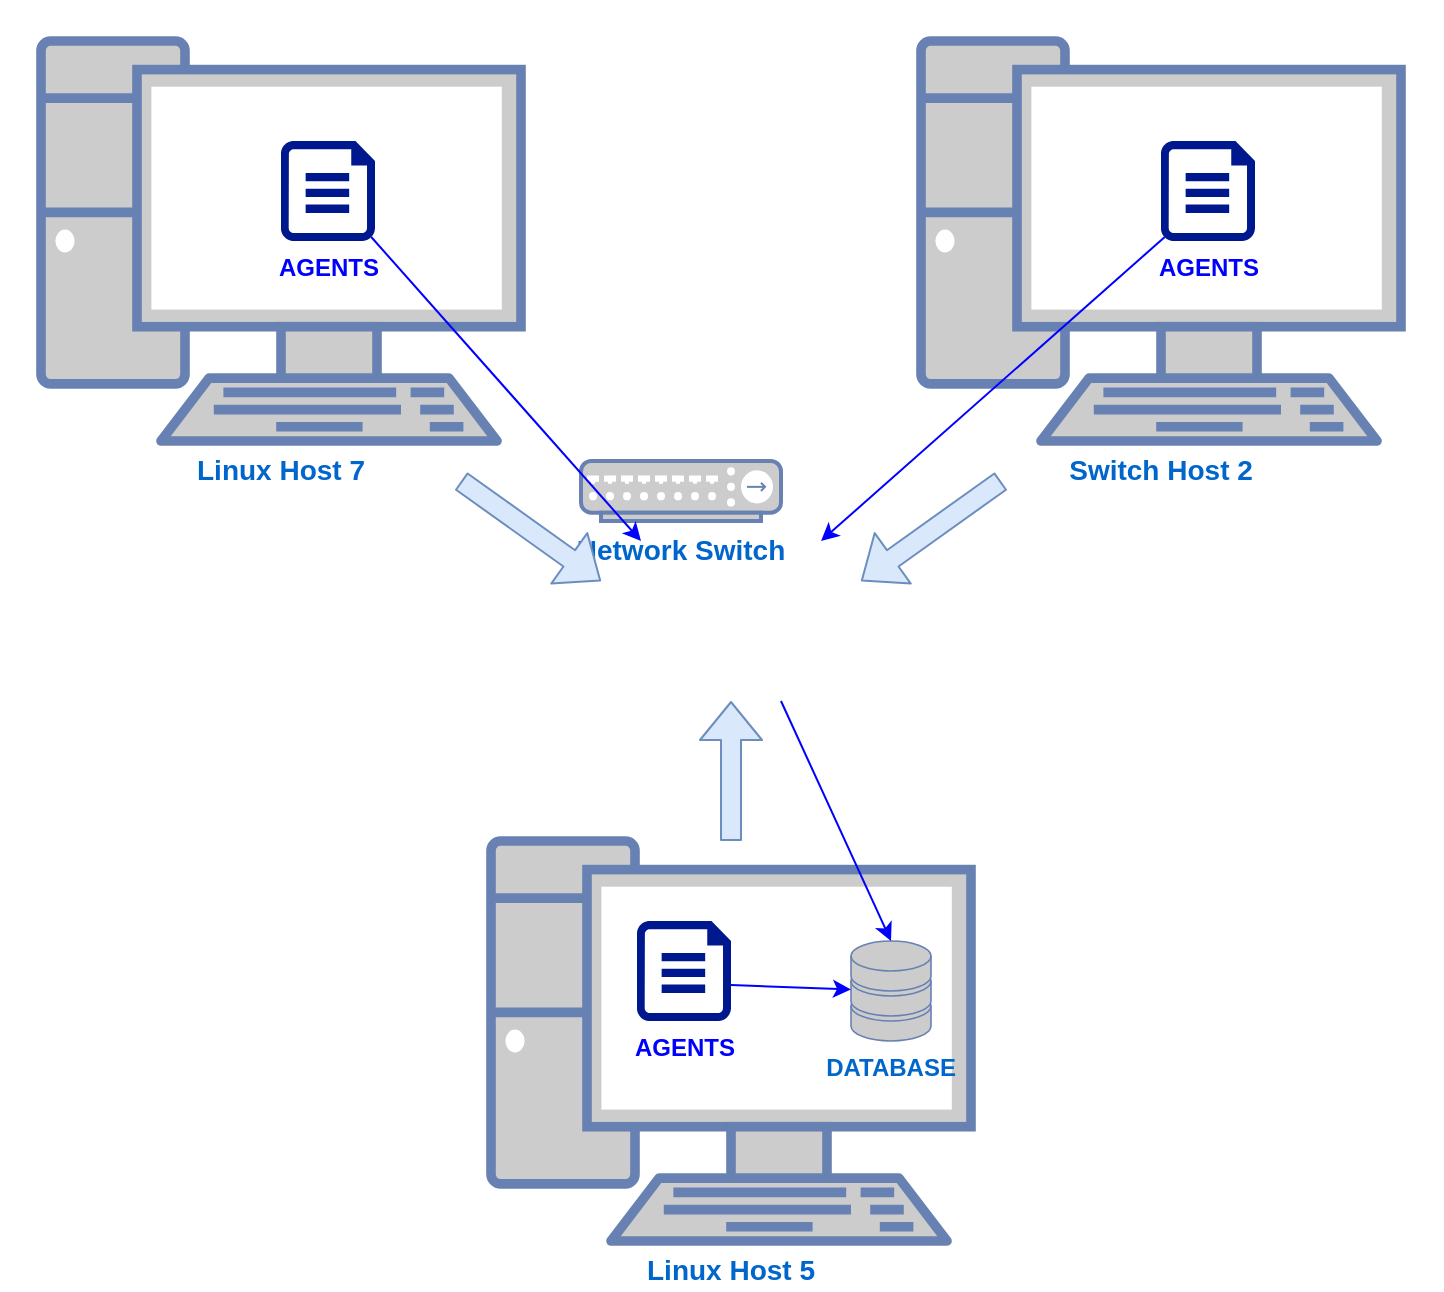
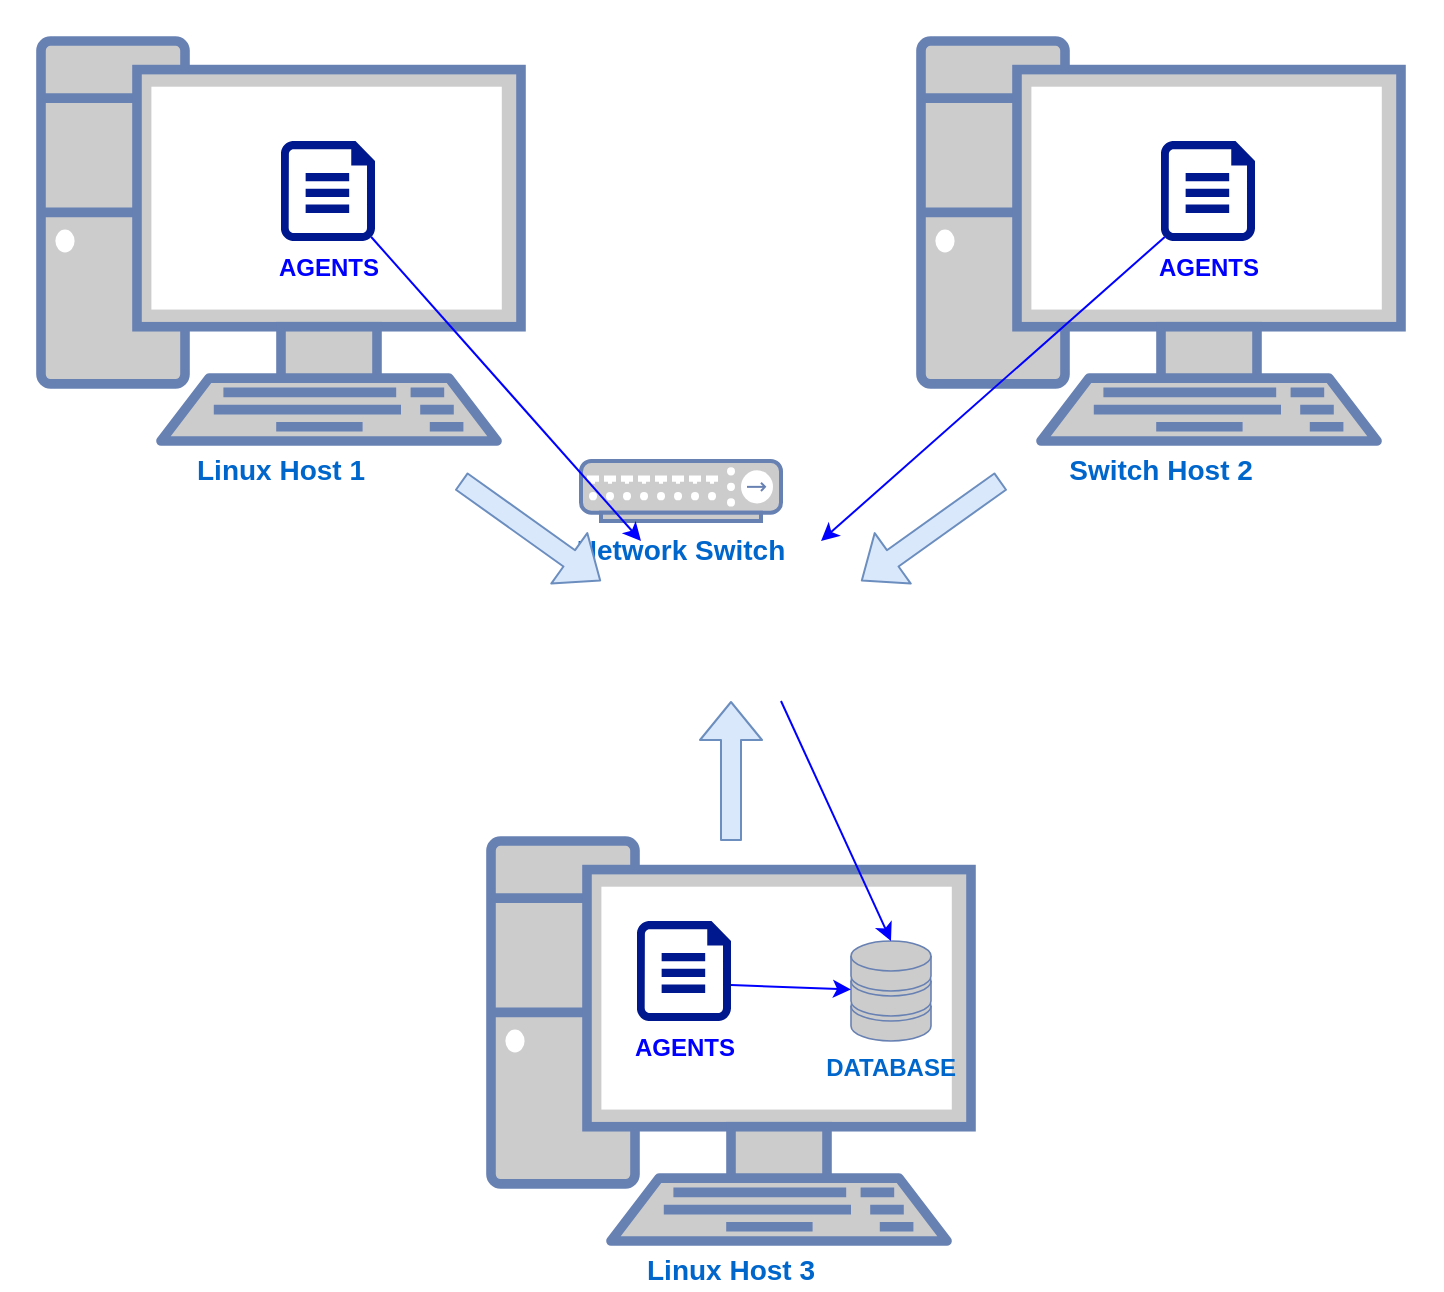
node "Linux Host 7": label "Linux Host 7" -> "Linux Host 1"
node "Linux Host 5": label "Linux Host 5" -> "Linux Host 3"
